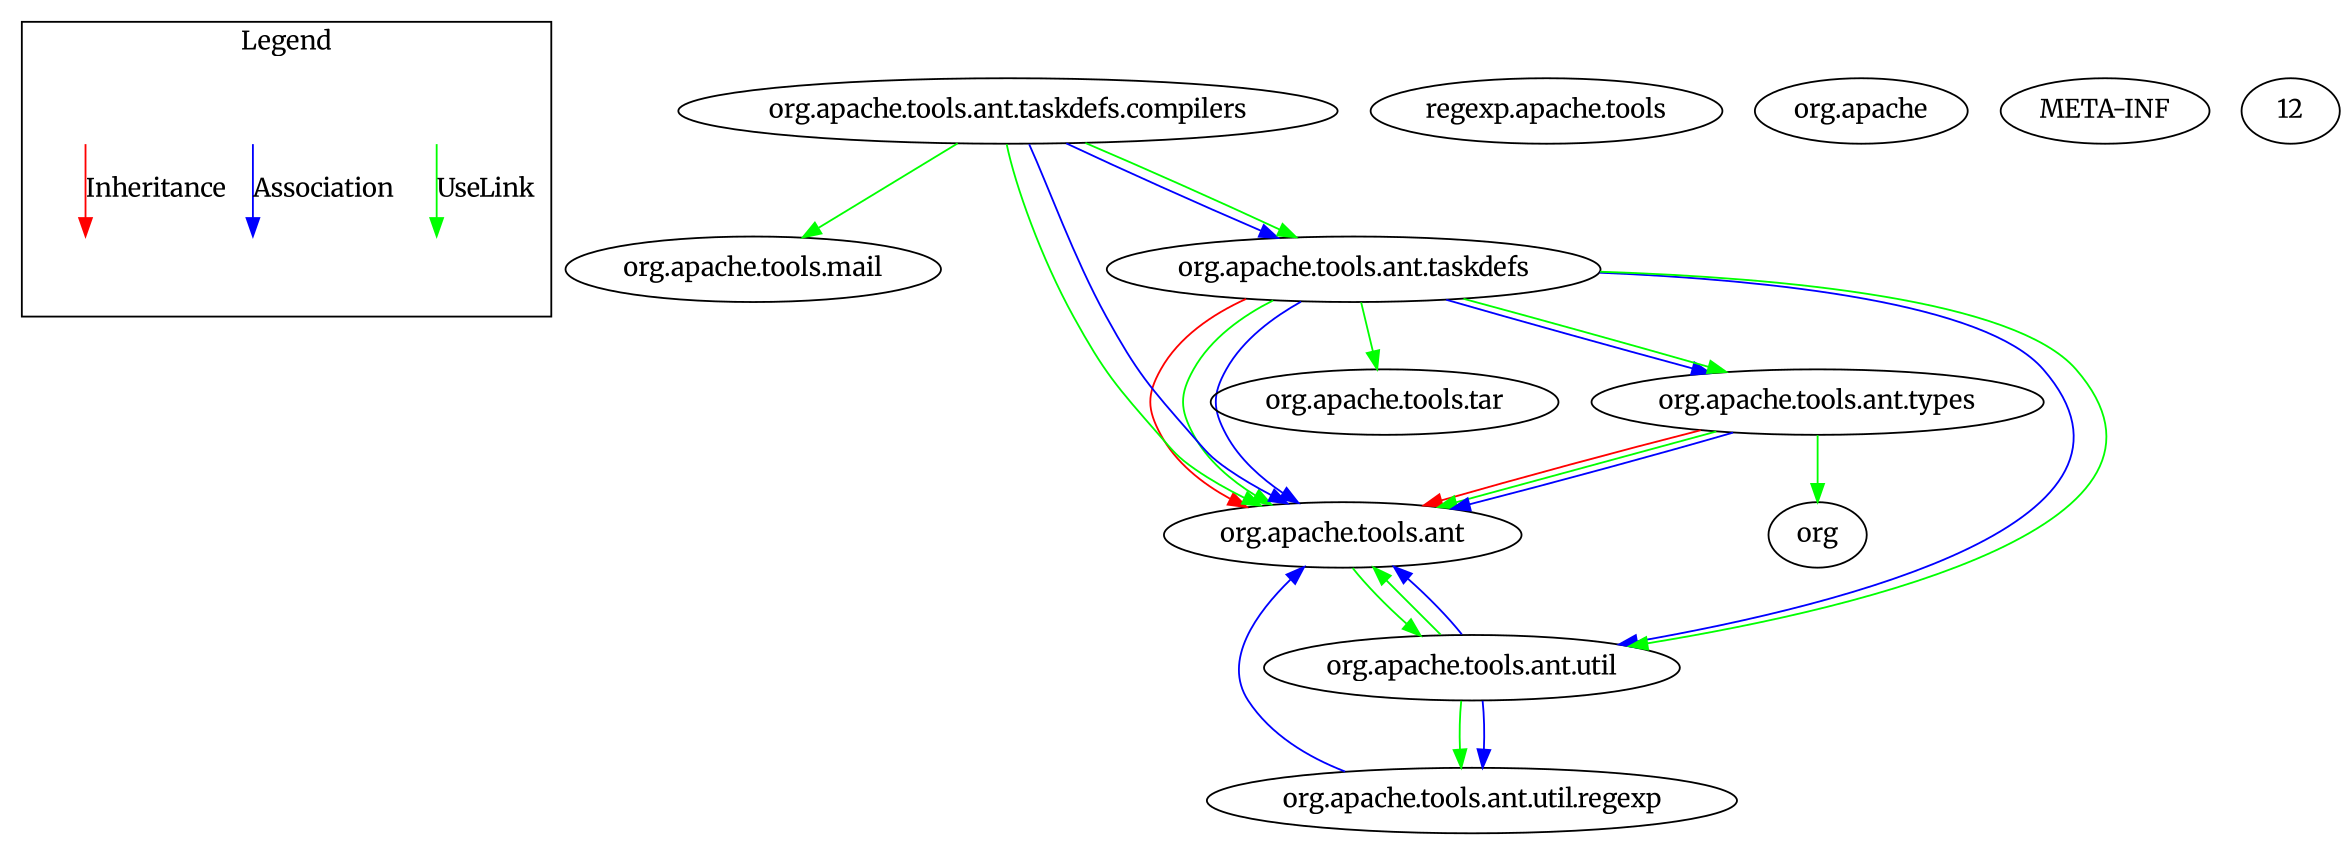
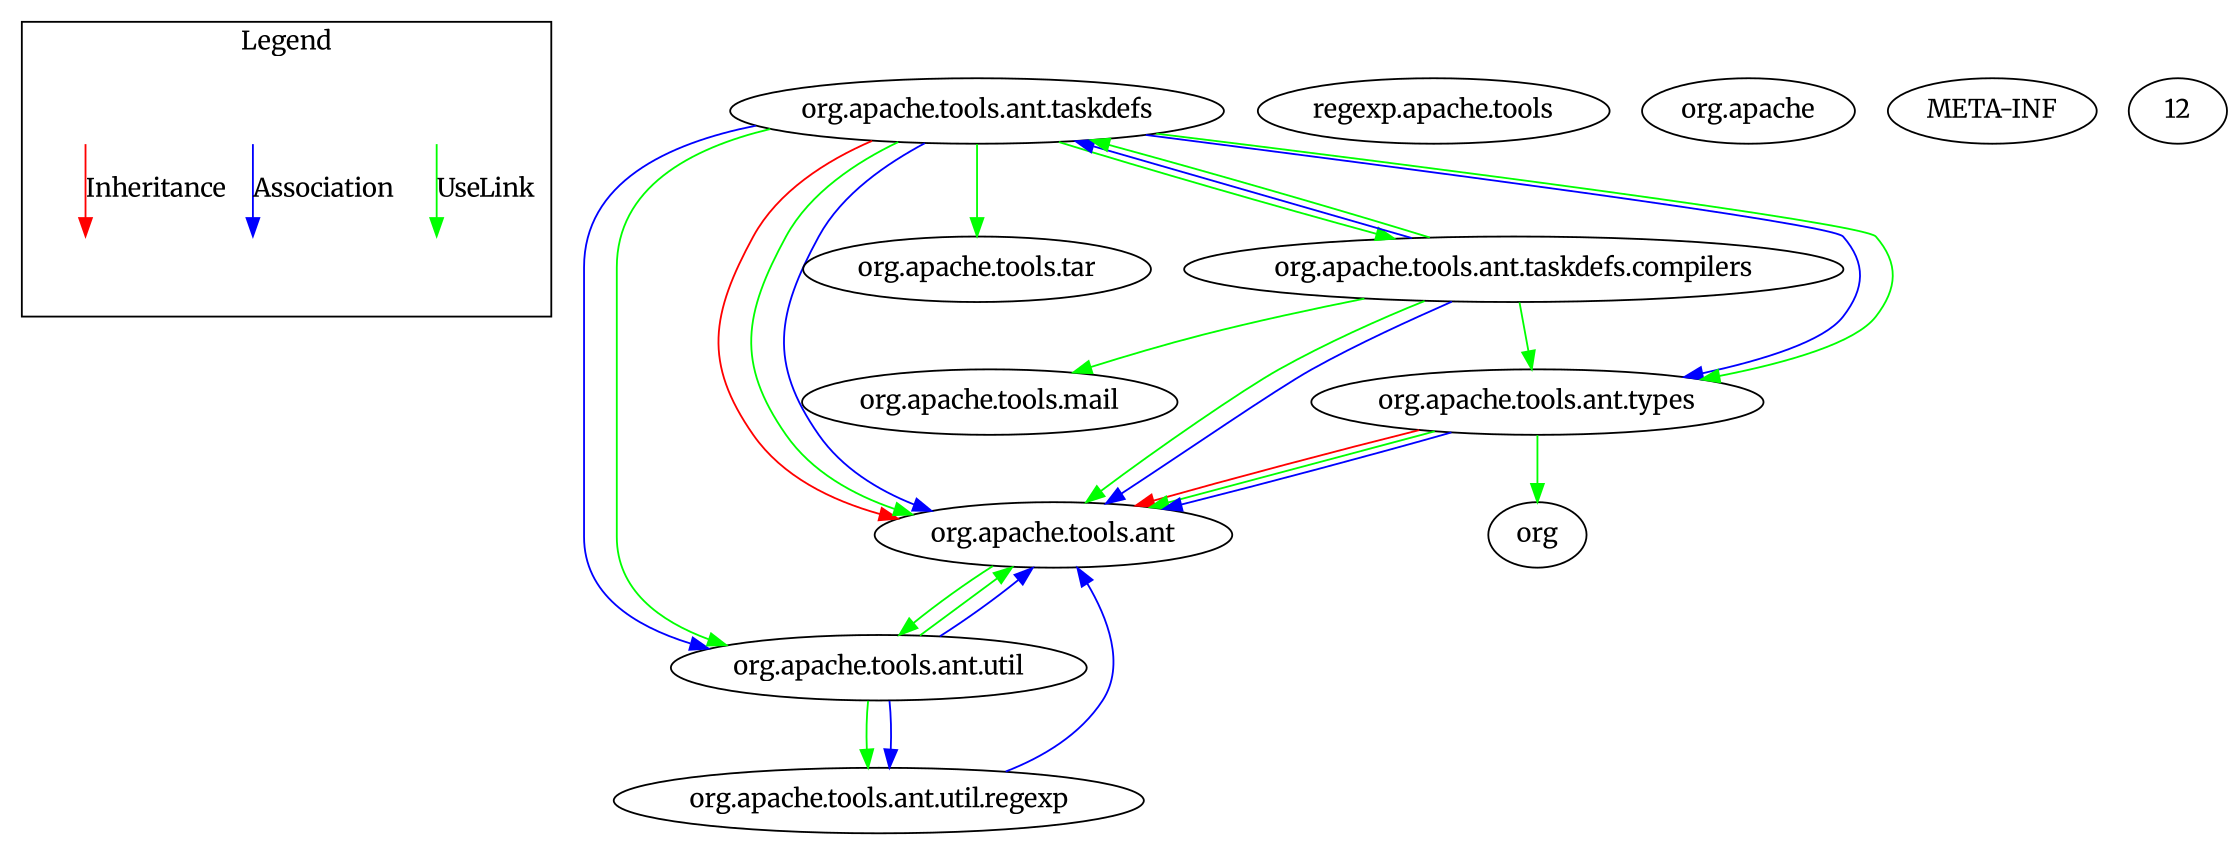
edge "org.apache.tools.ant.taskdefs" -> "org.apache.tools.ant.taskdefs.compilers": added
edge "org.apache.tools.ant.taskdefs.compilers" -> "org.apache.tools.ant.types": added
